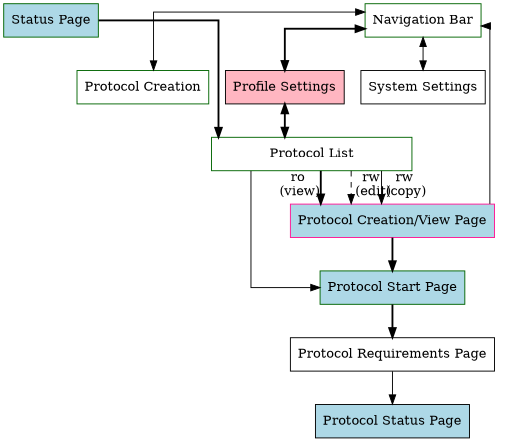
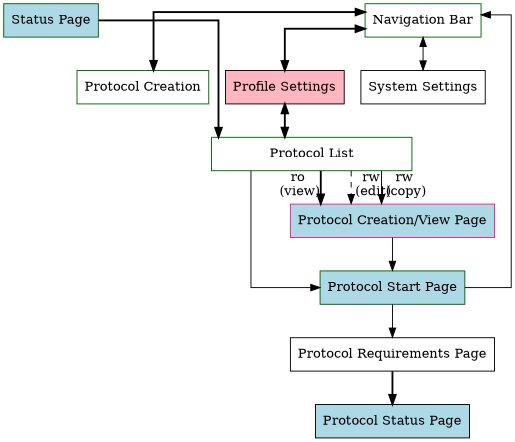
edge "Navigation Bar" -- "Protocol Creation": style solid -> bold
edge "Protocol Creation/View Page" -> "Navigation Bar": now "Protocol Start Page" -> "Navigation Bar"
edge "Protocol Creation/View Page" -> "Protocol Start Page": style bold -> solid
edge "Protocol Start Page" -> "Protocol Requirements Page": style bold -> solid
edge "Protocol Requirements Page" -> "Protocol Status Page": style solid -> bold
